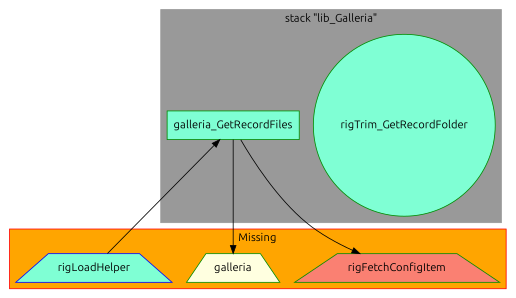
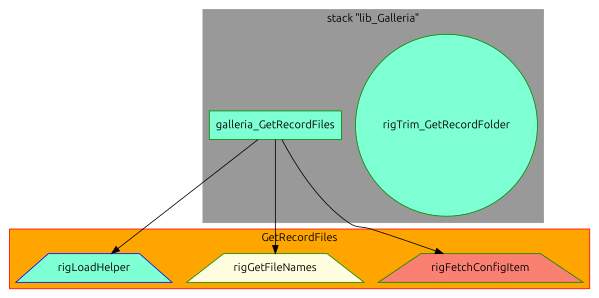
edge "rigLoadHelper" -> "galleria_GetRecordFiles": reversed
cluster "Missing": label "Missing" -> "GetRecordFiles"
node "galleria": label "galleria" -> "rigGetFileNames"
